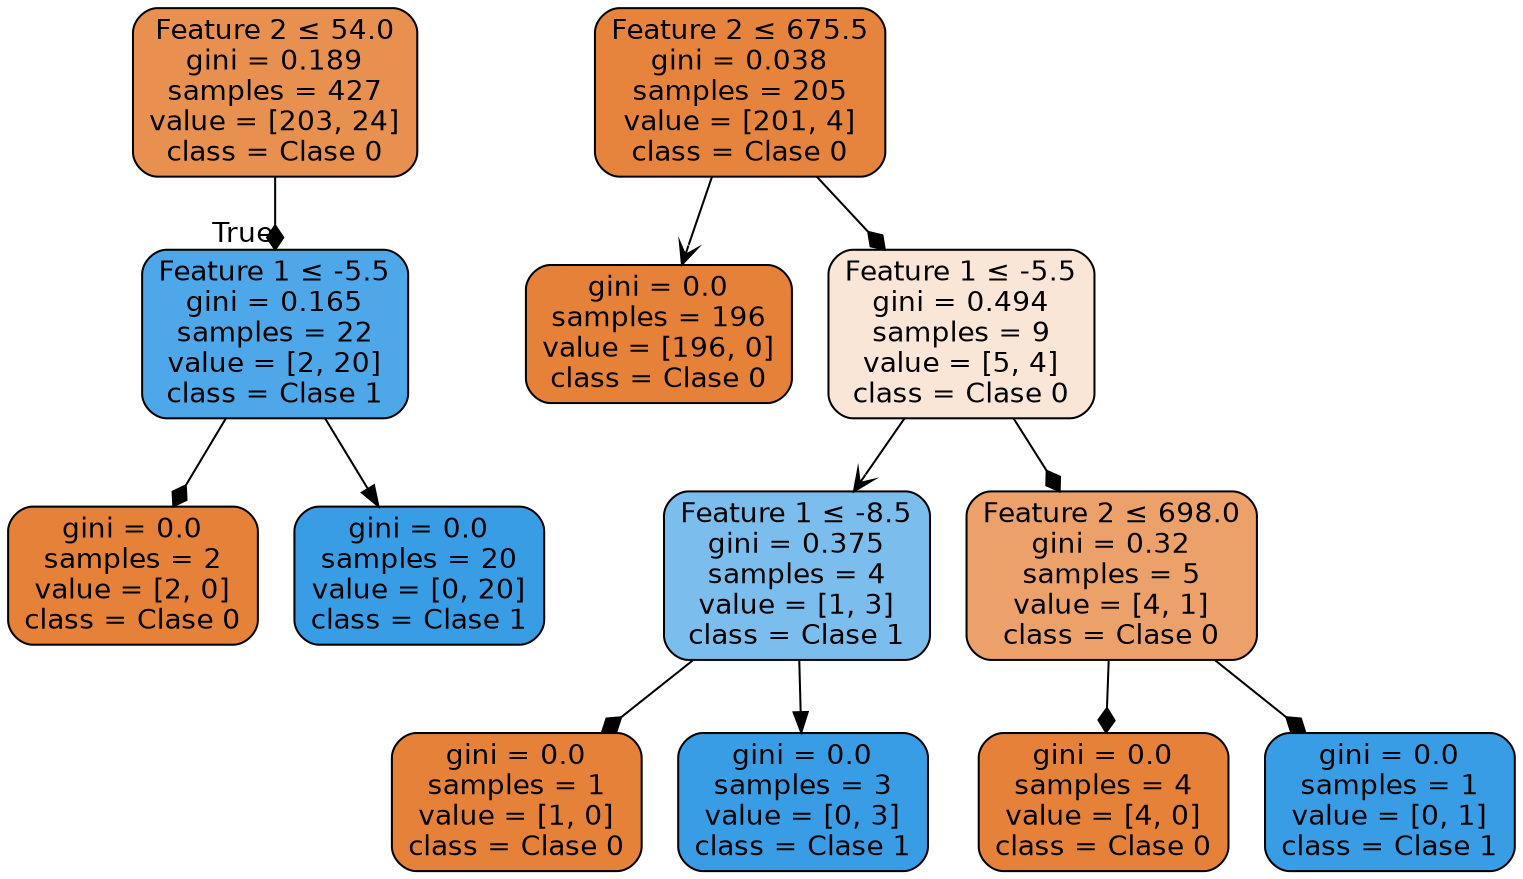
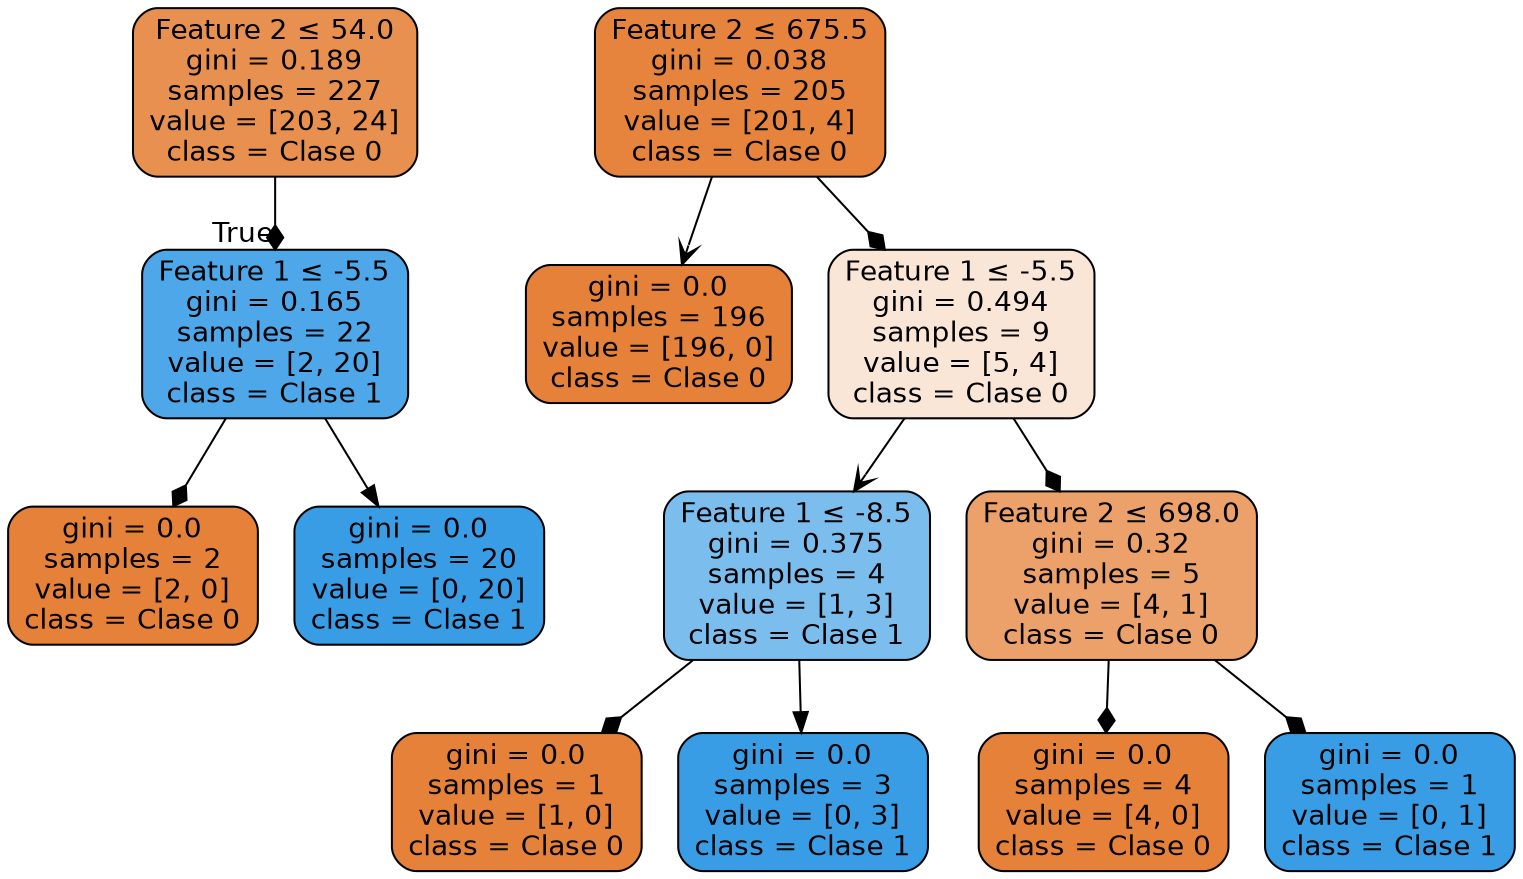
node "Feature 2 ≤ 54.0": text "samples = 427" -> "samples = 227"
